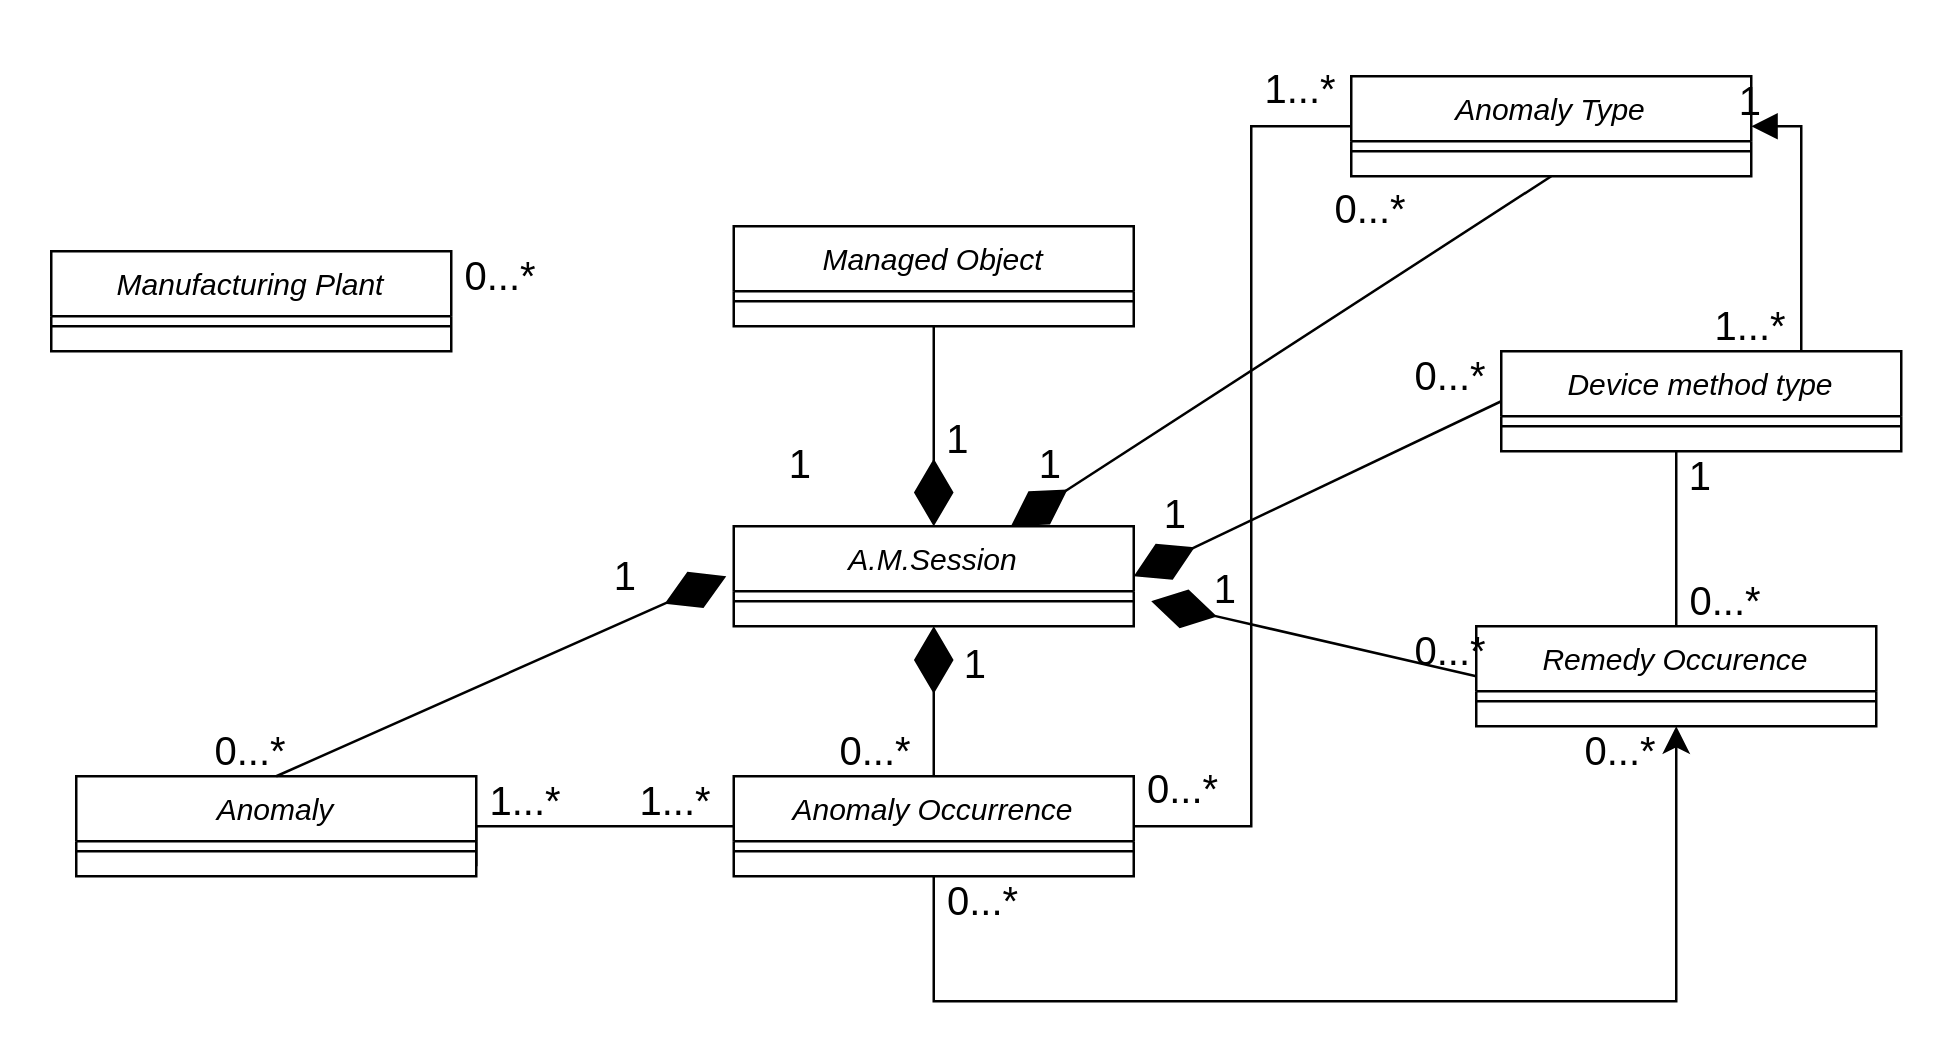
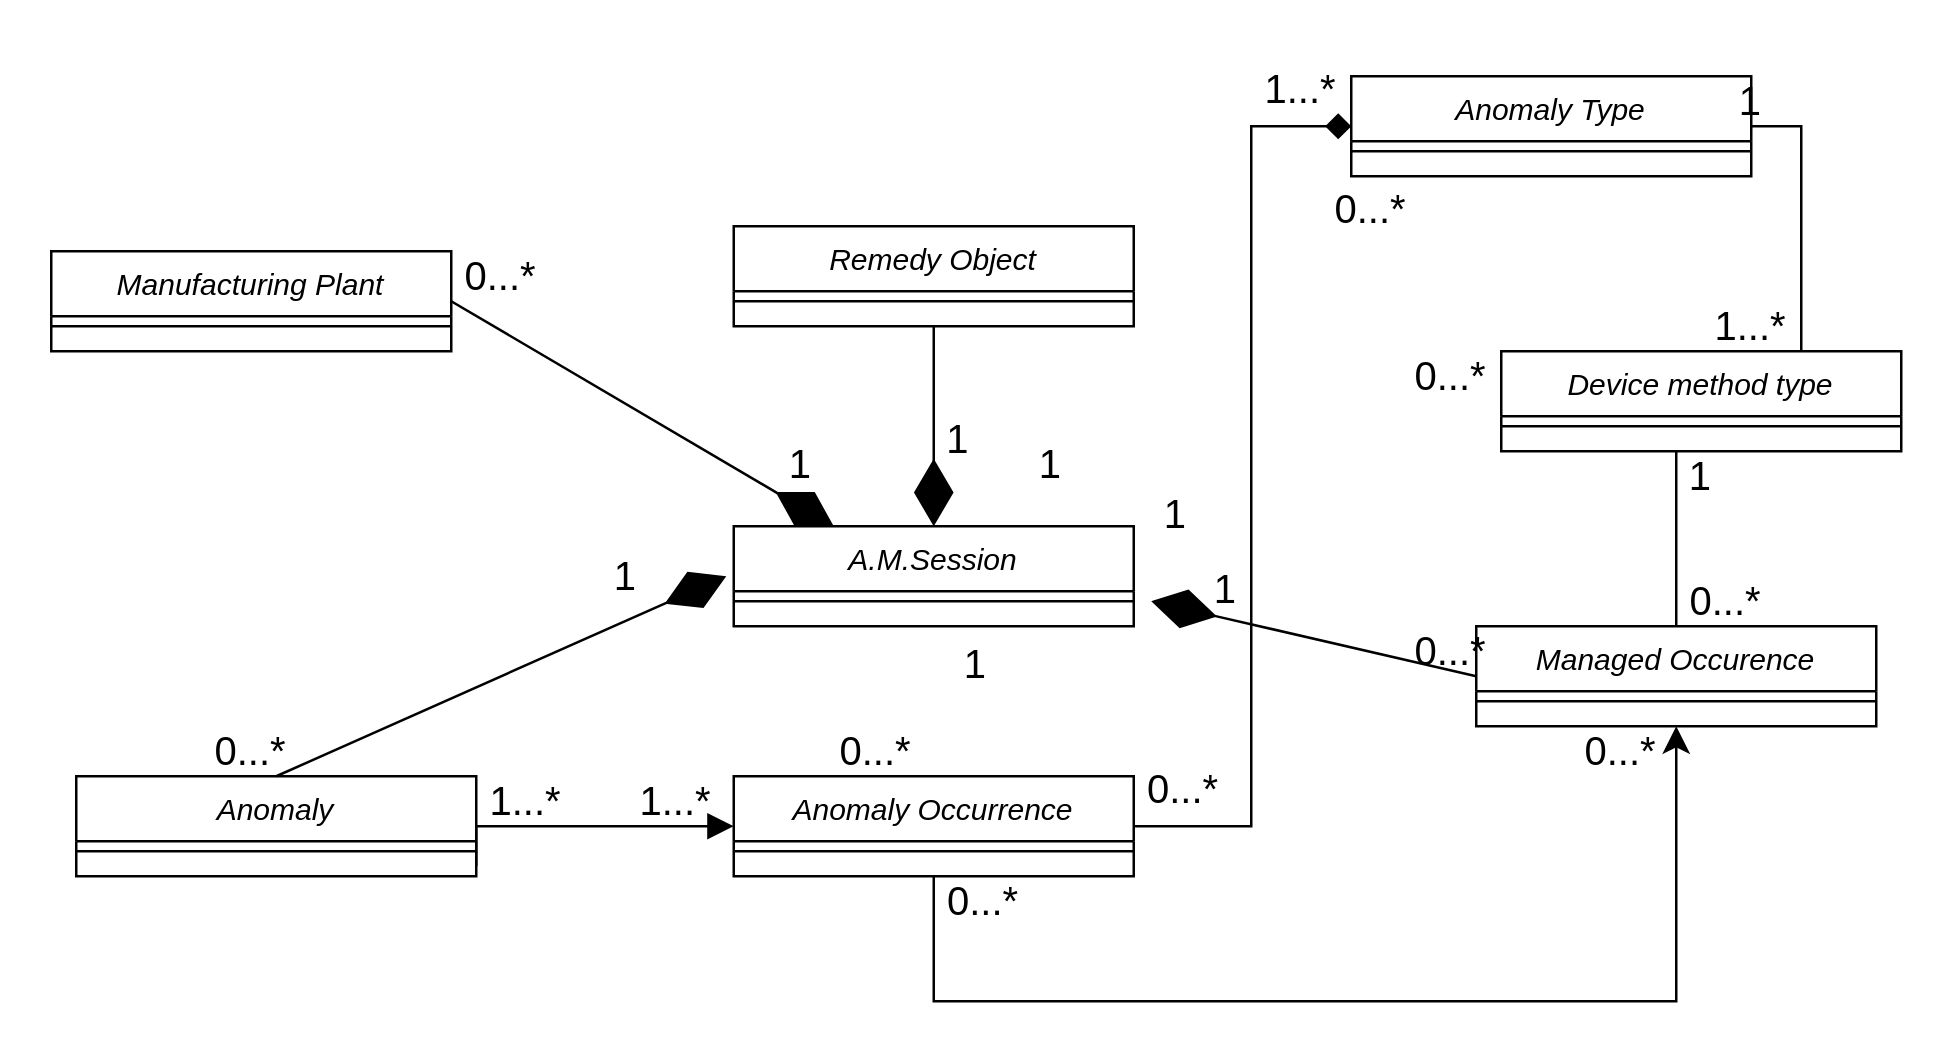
edge "Anomaly Type" -- "Anomaly Occurrence": arrowhead none -> diamond
edge "Device method type" -> "Anomaly Type": arrowhead block -> none
node "Managed Object": label "Managed Object" -> "Remedy Object"
edge "Anomaly Type" -> "A.M.Session": removed
edge "Manufacturing Plant" -> "A.M.Session": added
edge "Device method type" -> "A.M.Session": removed
node "Remedy Occurence": label "Remedy Occurence" -> "Managed Occurence"
edge "Anomaly Occurrence" -> "A.M.Session": removed
edge "Anomaly" -- "Anomaly Occurrence": arrowhead none -> block
